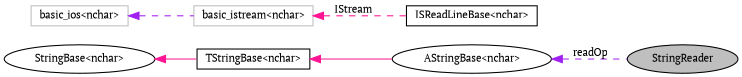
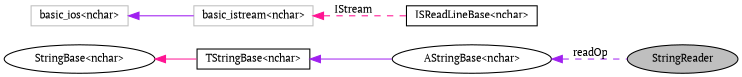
edge "basic_istream<nchar>" -> "basic_ios<nchar>": style dashed -> solid
edge "AStringBase<nchar>" -> "TStringBase<nchar>": color deeppink -> purple
